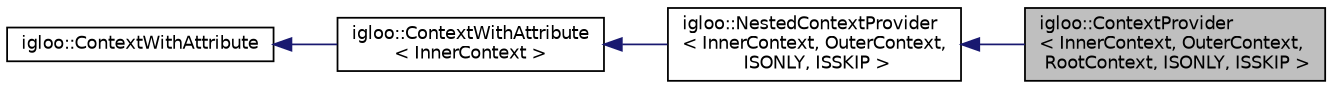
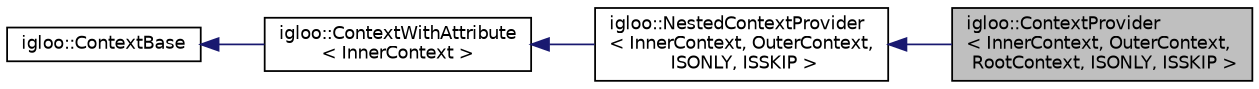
node "igloo::ContextWithAttribute": label "igloo::ContextWithAttribute" -> "igloo::ContextBase"
